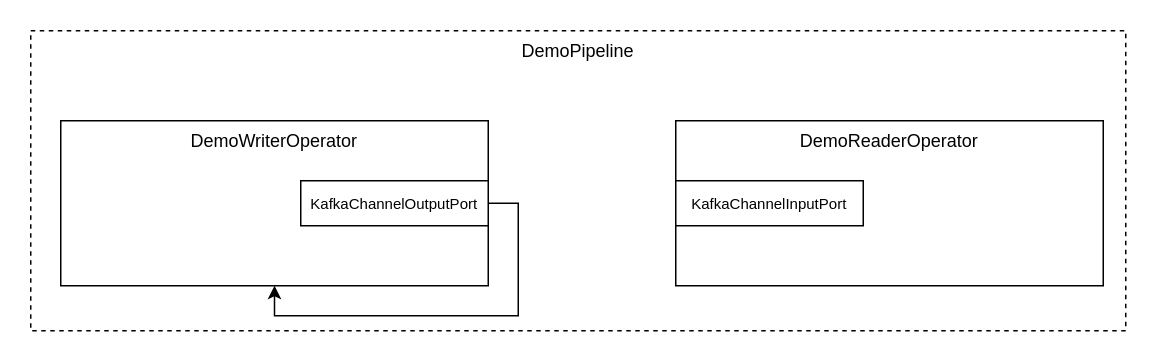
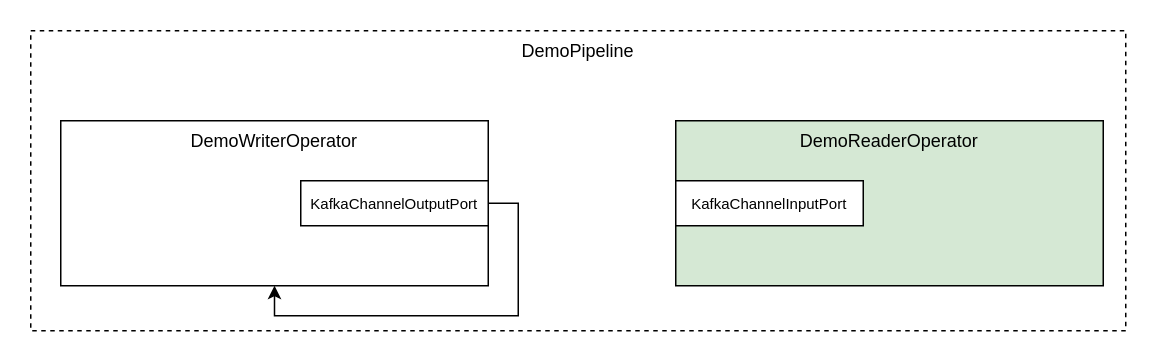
node "DemoReaderOperator": fillcolor #ffffff -> #d5e8d4
